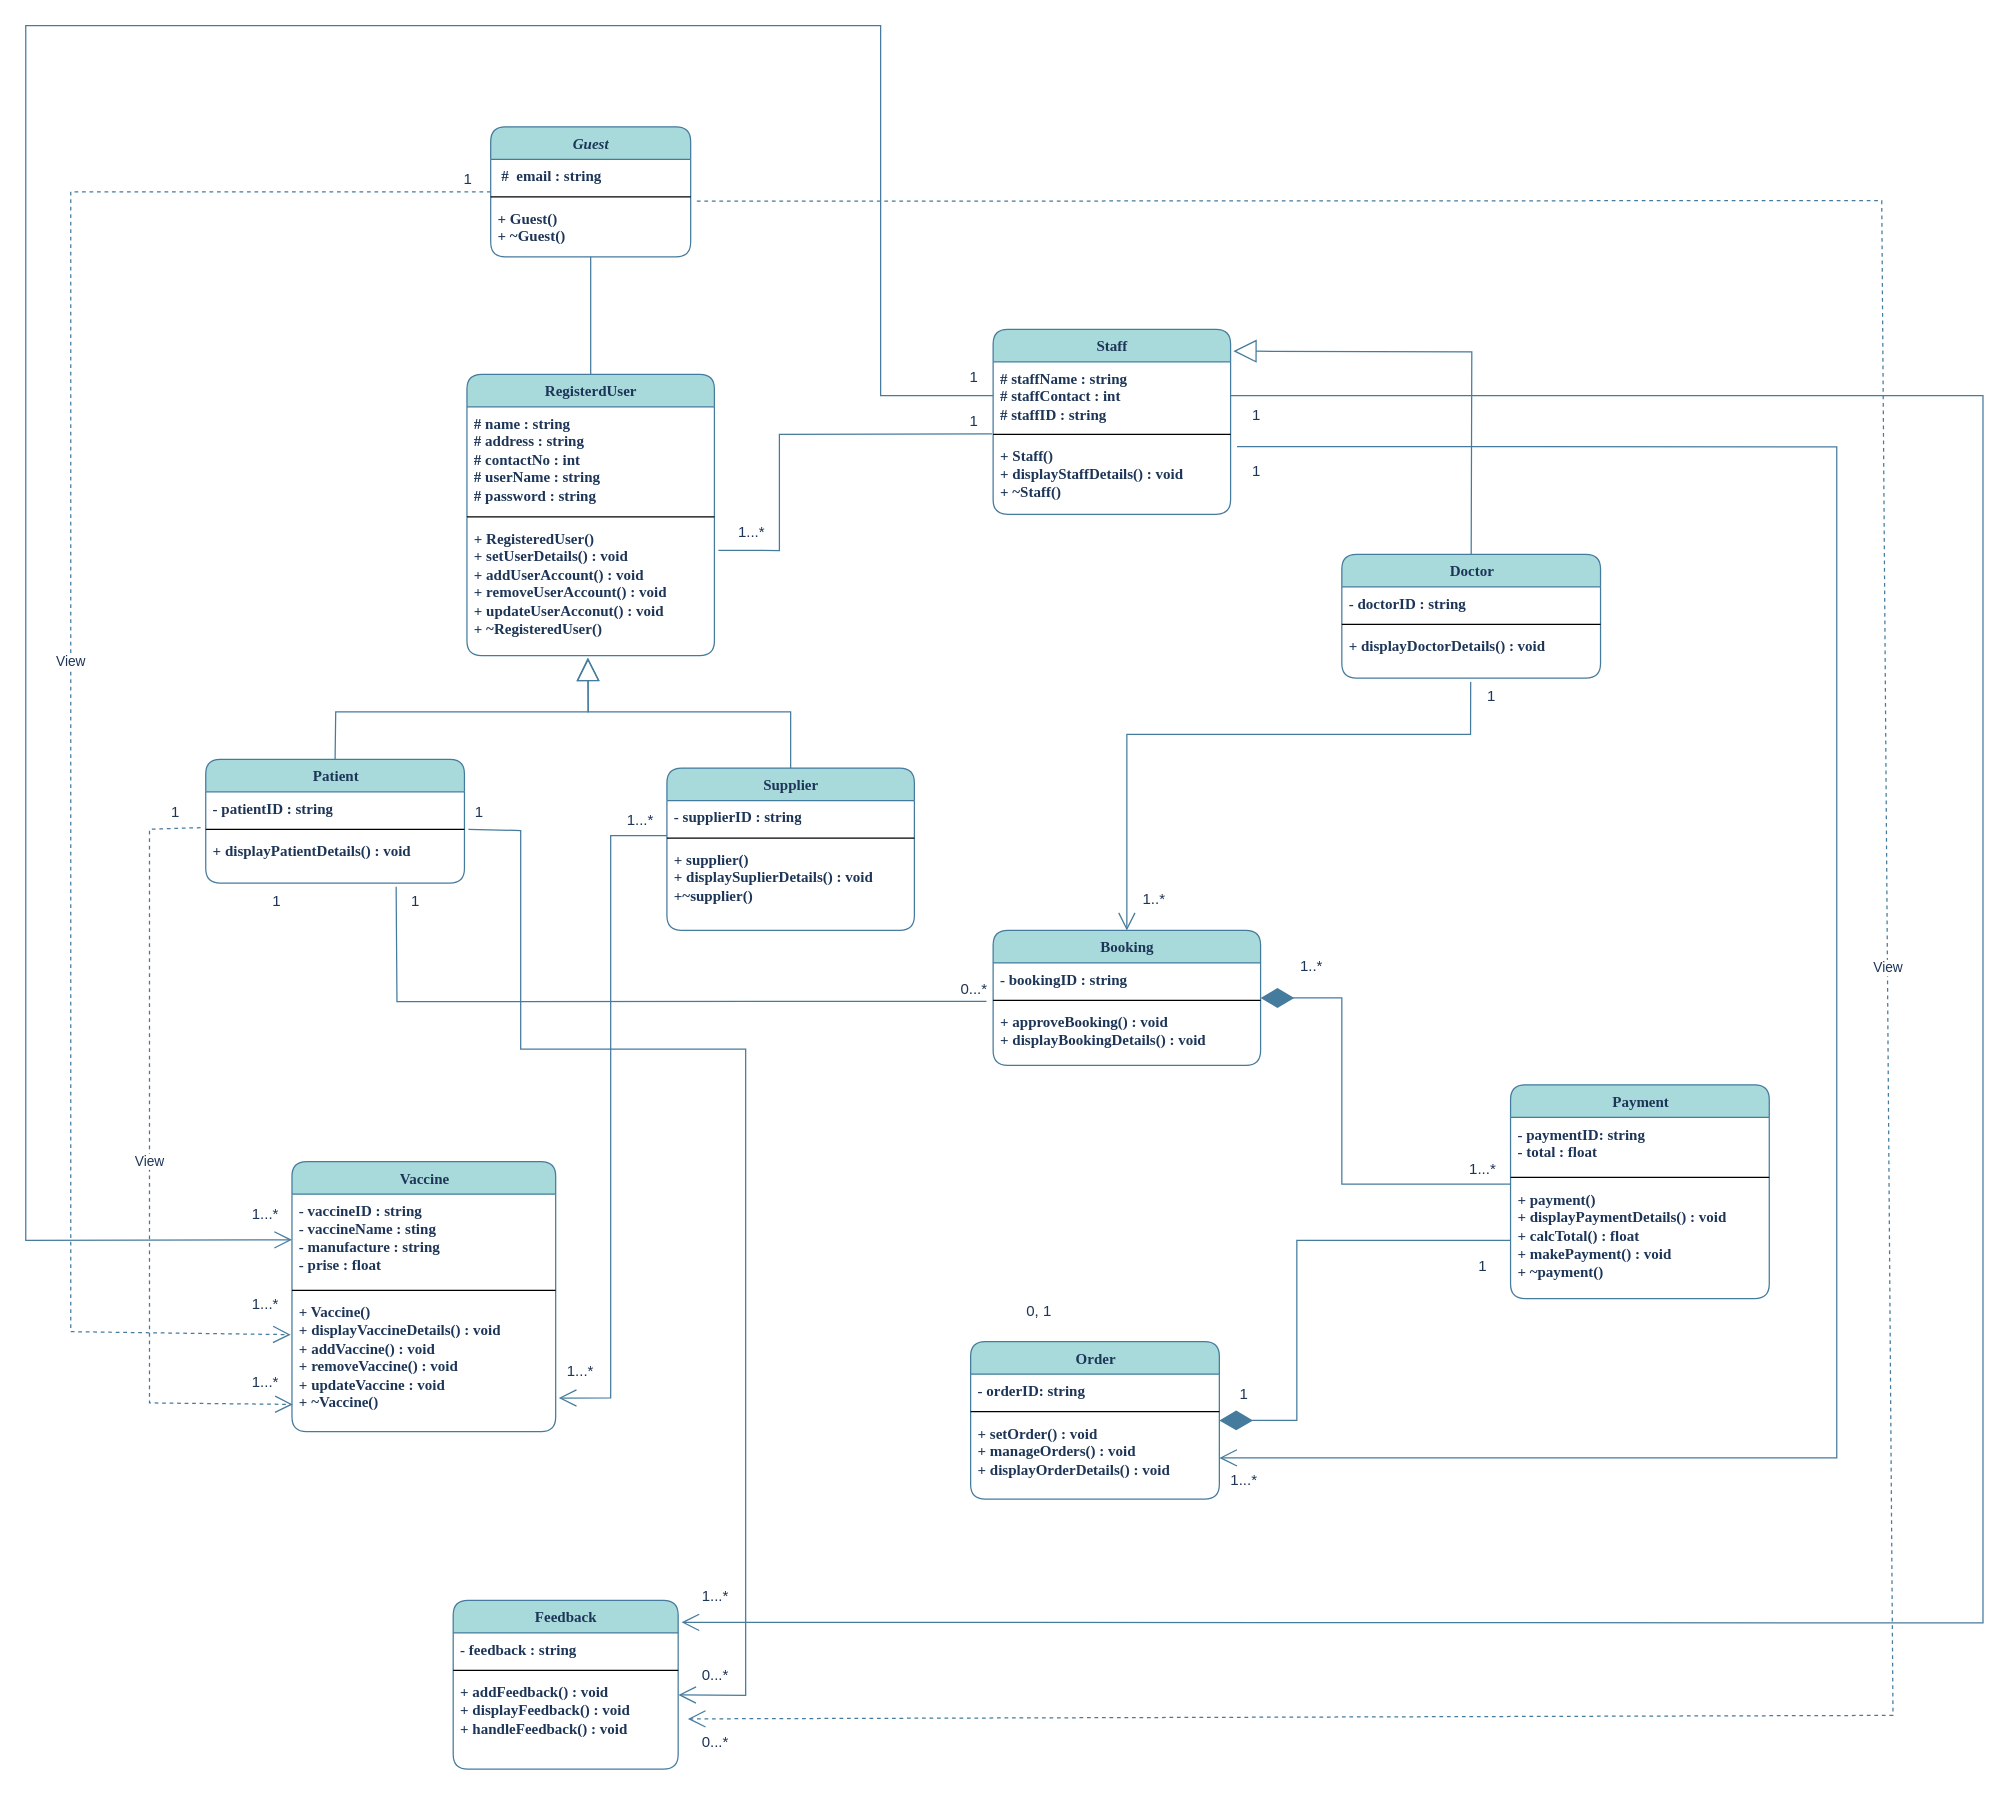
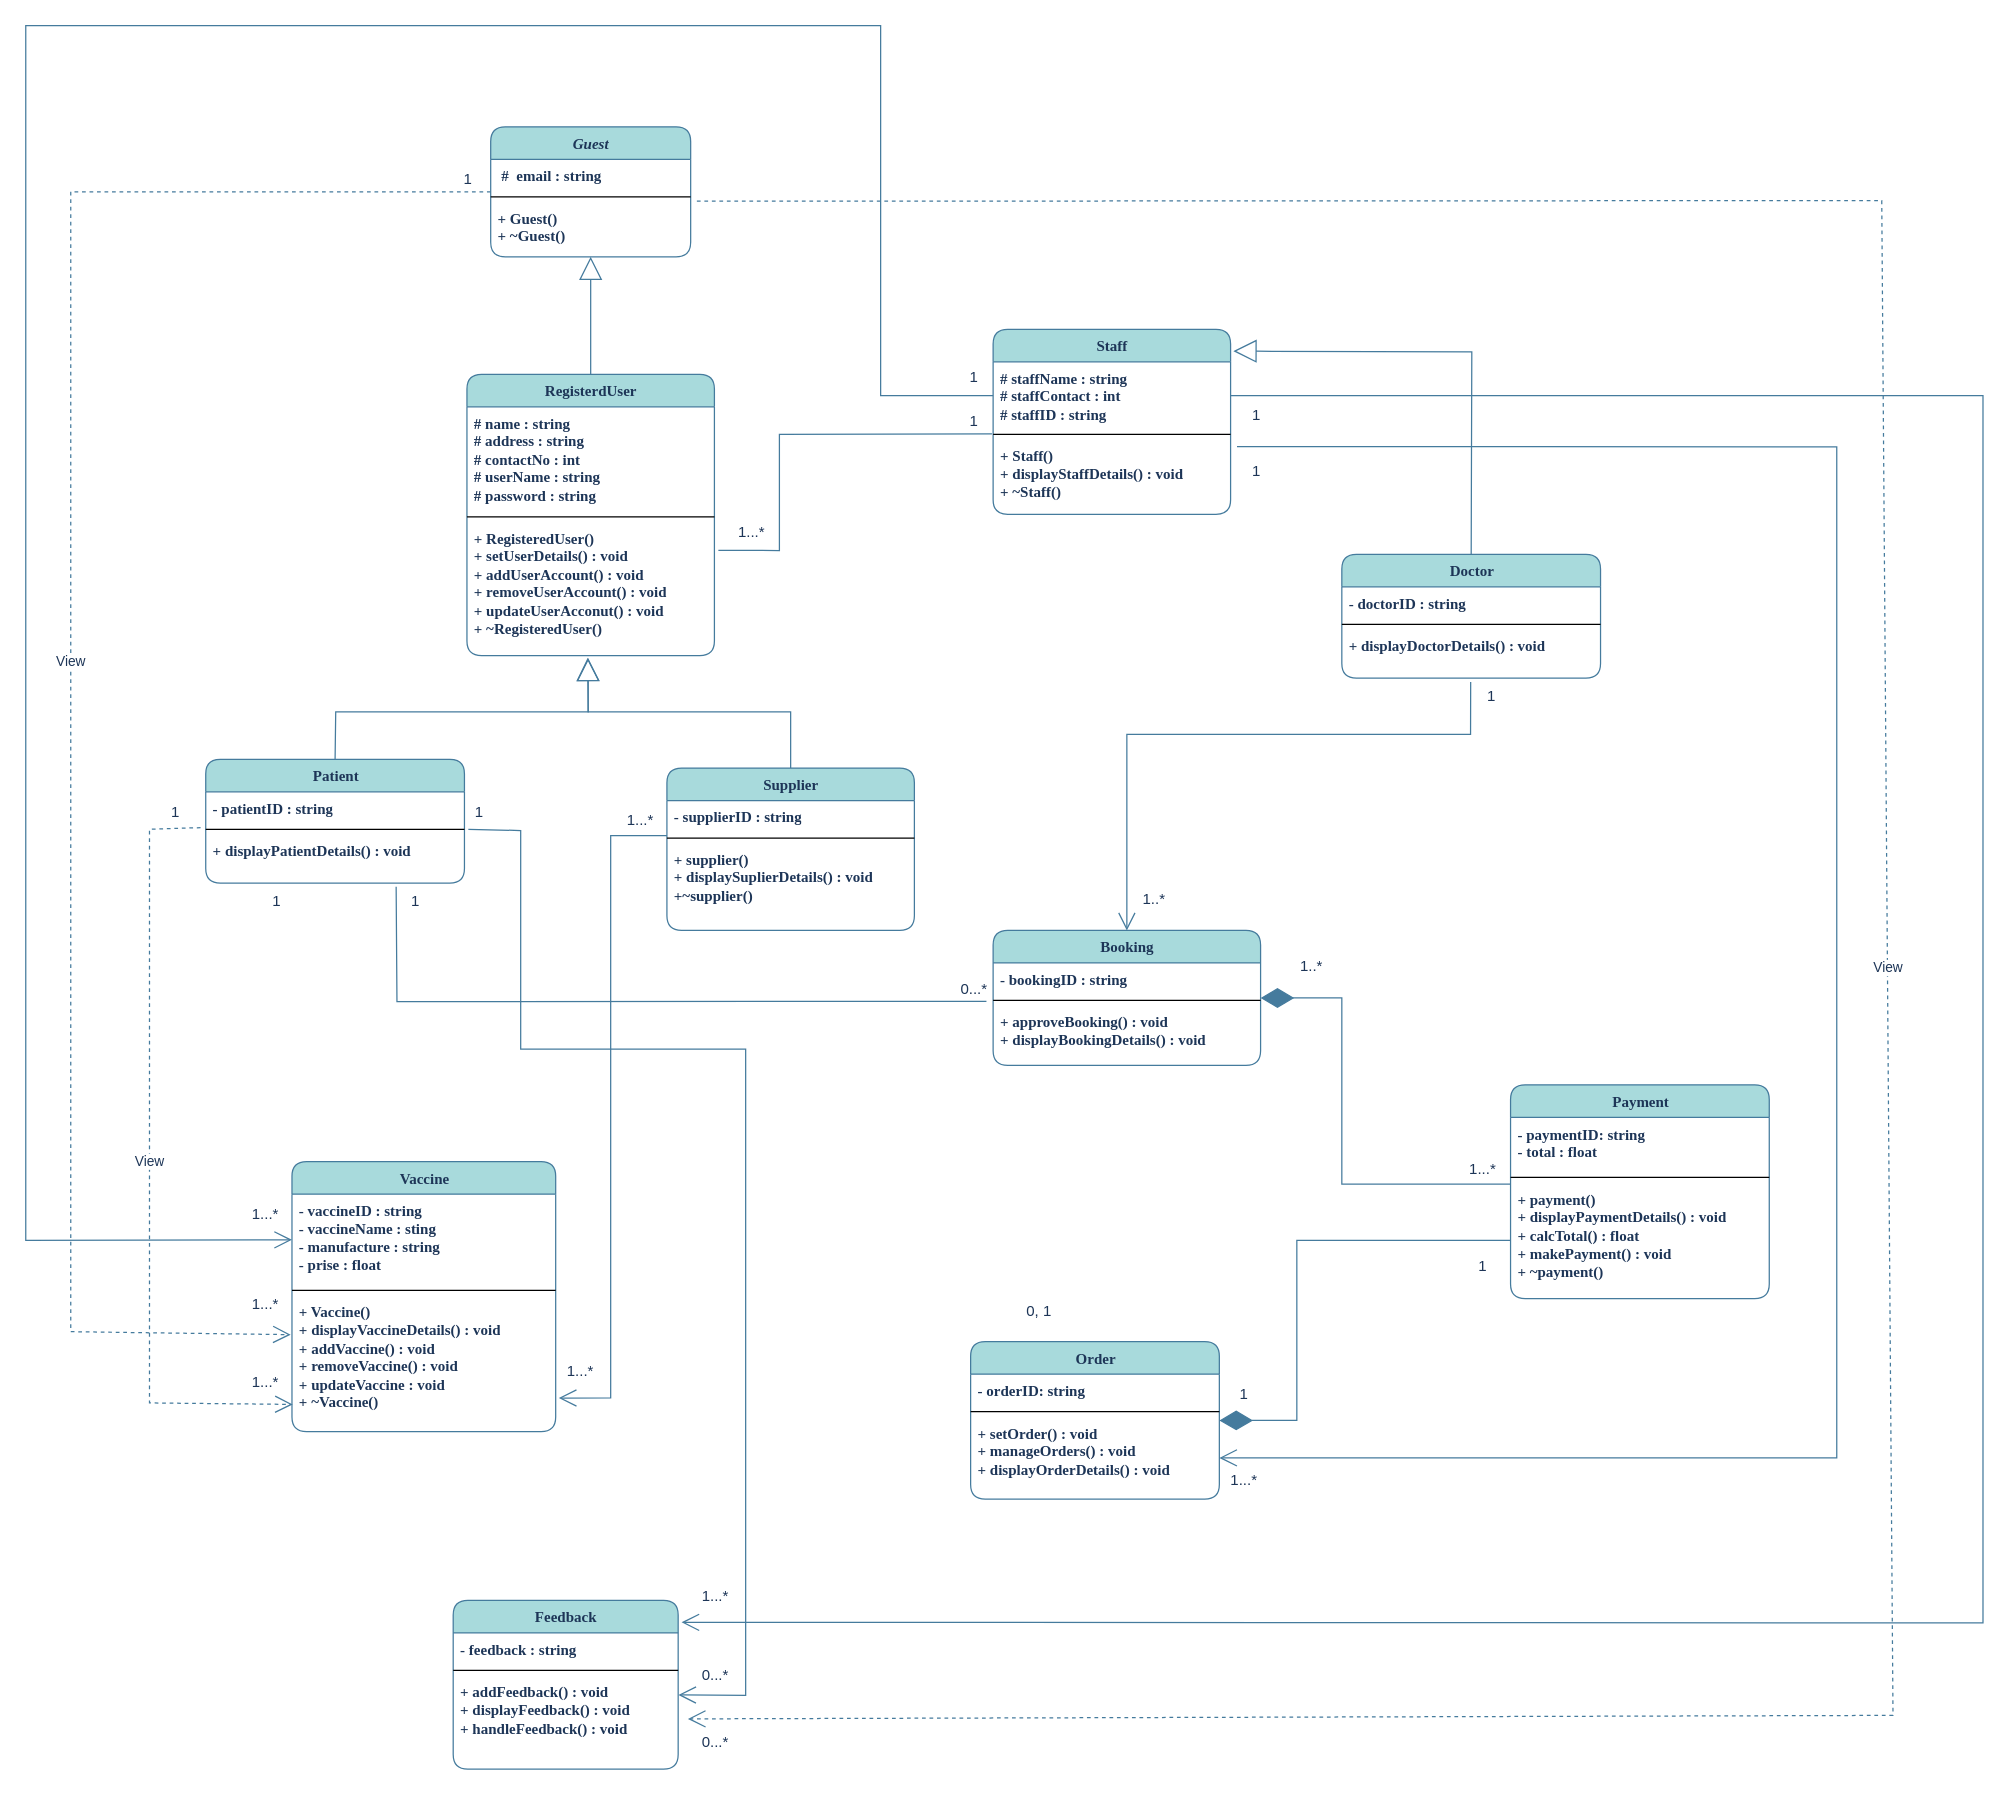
edge "Guest" -- "RegisterdUser": arrowhead none -> block
